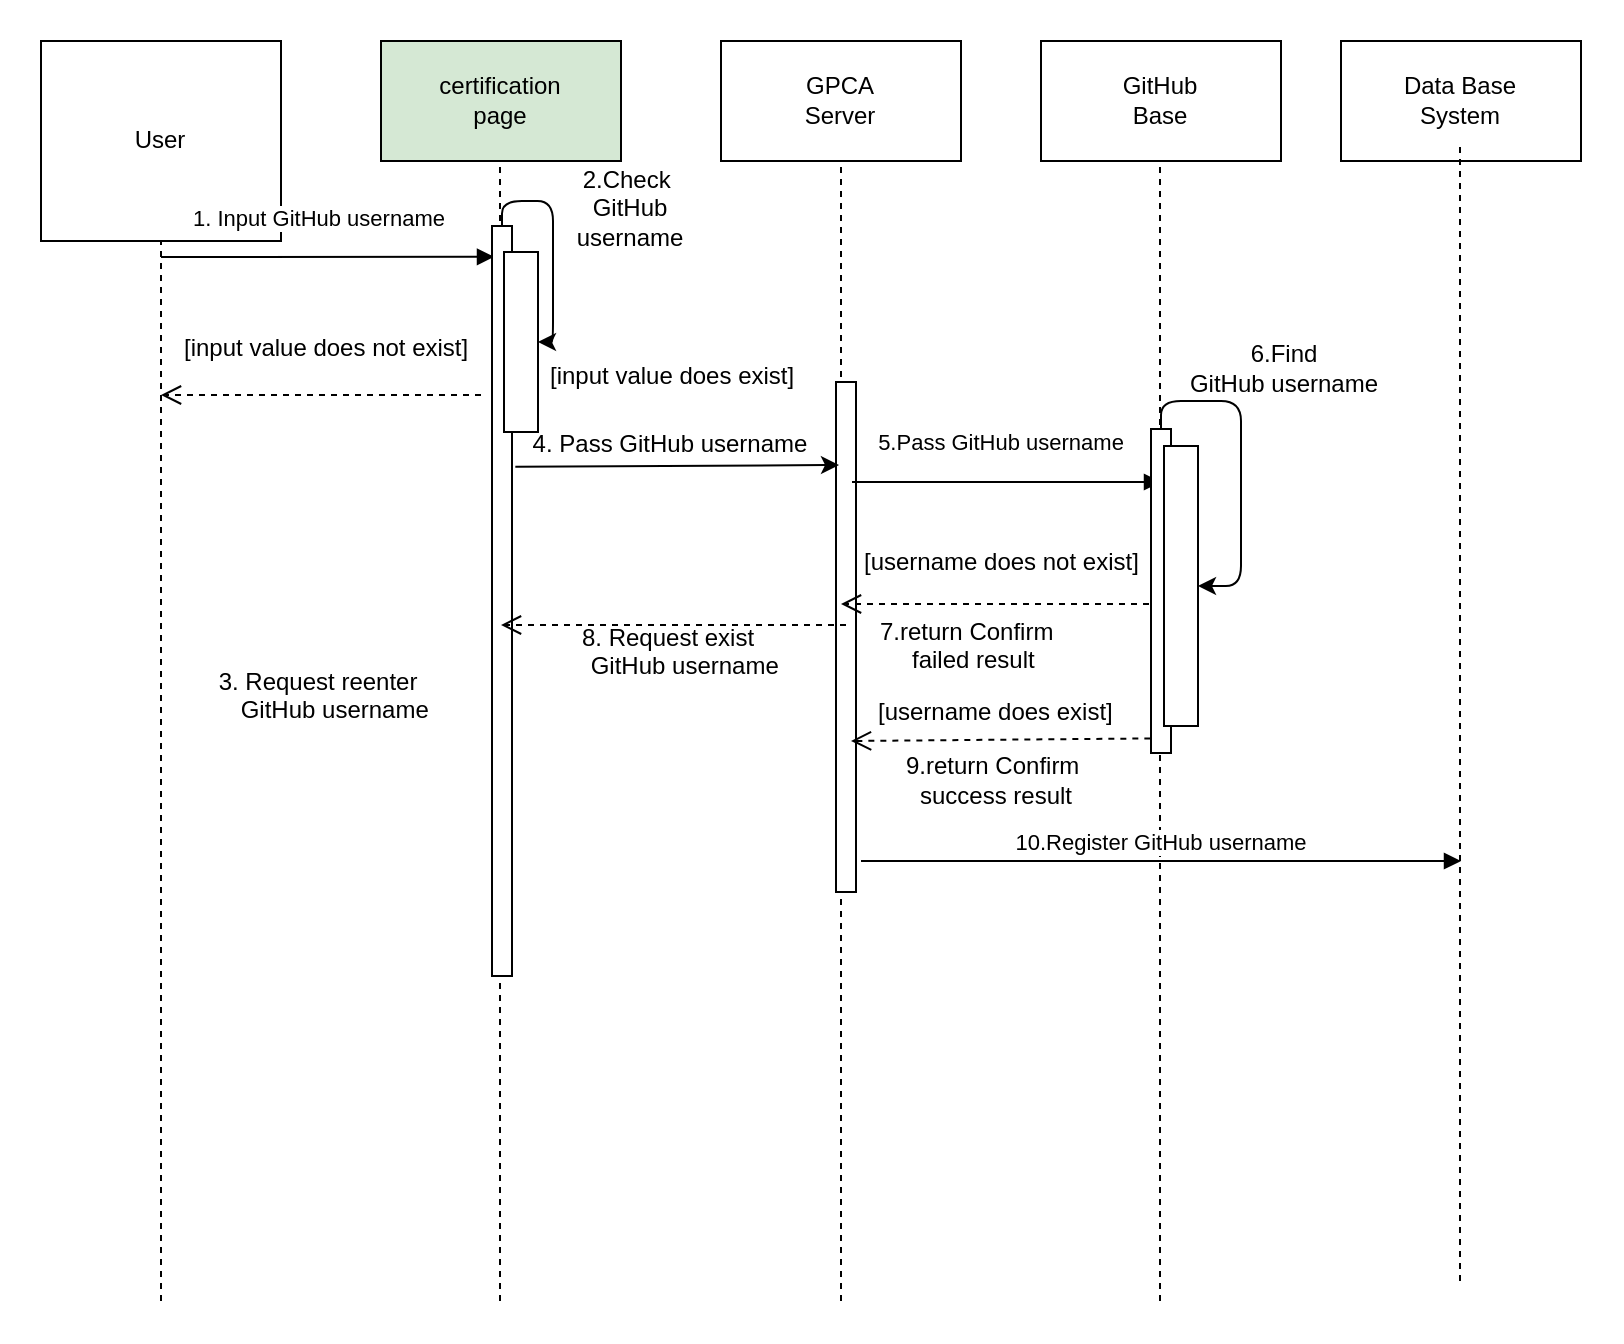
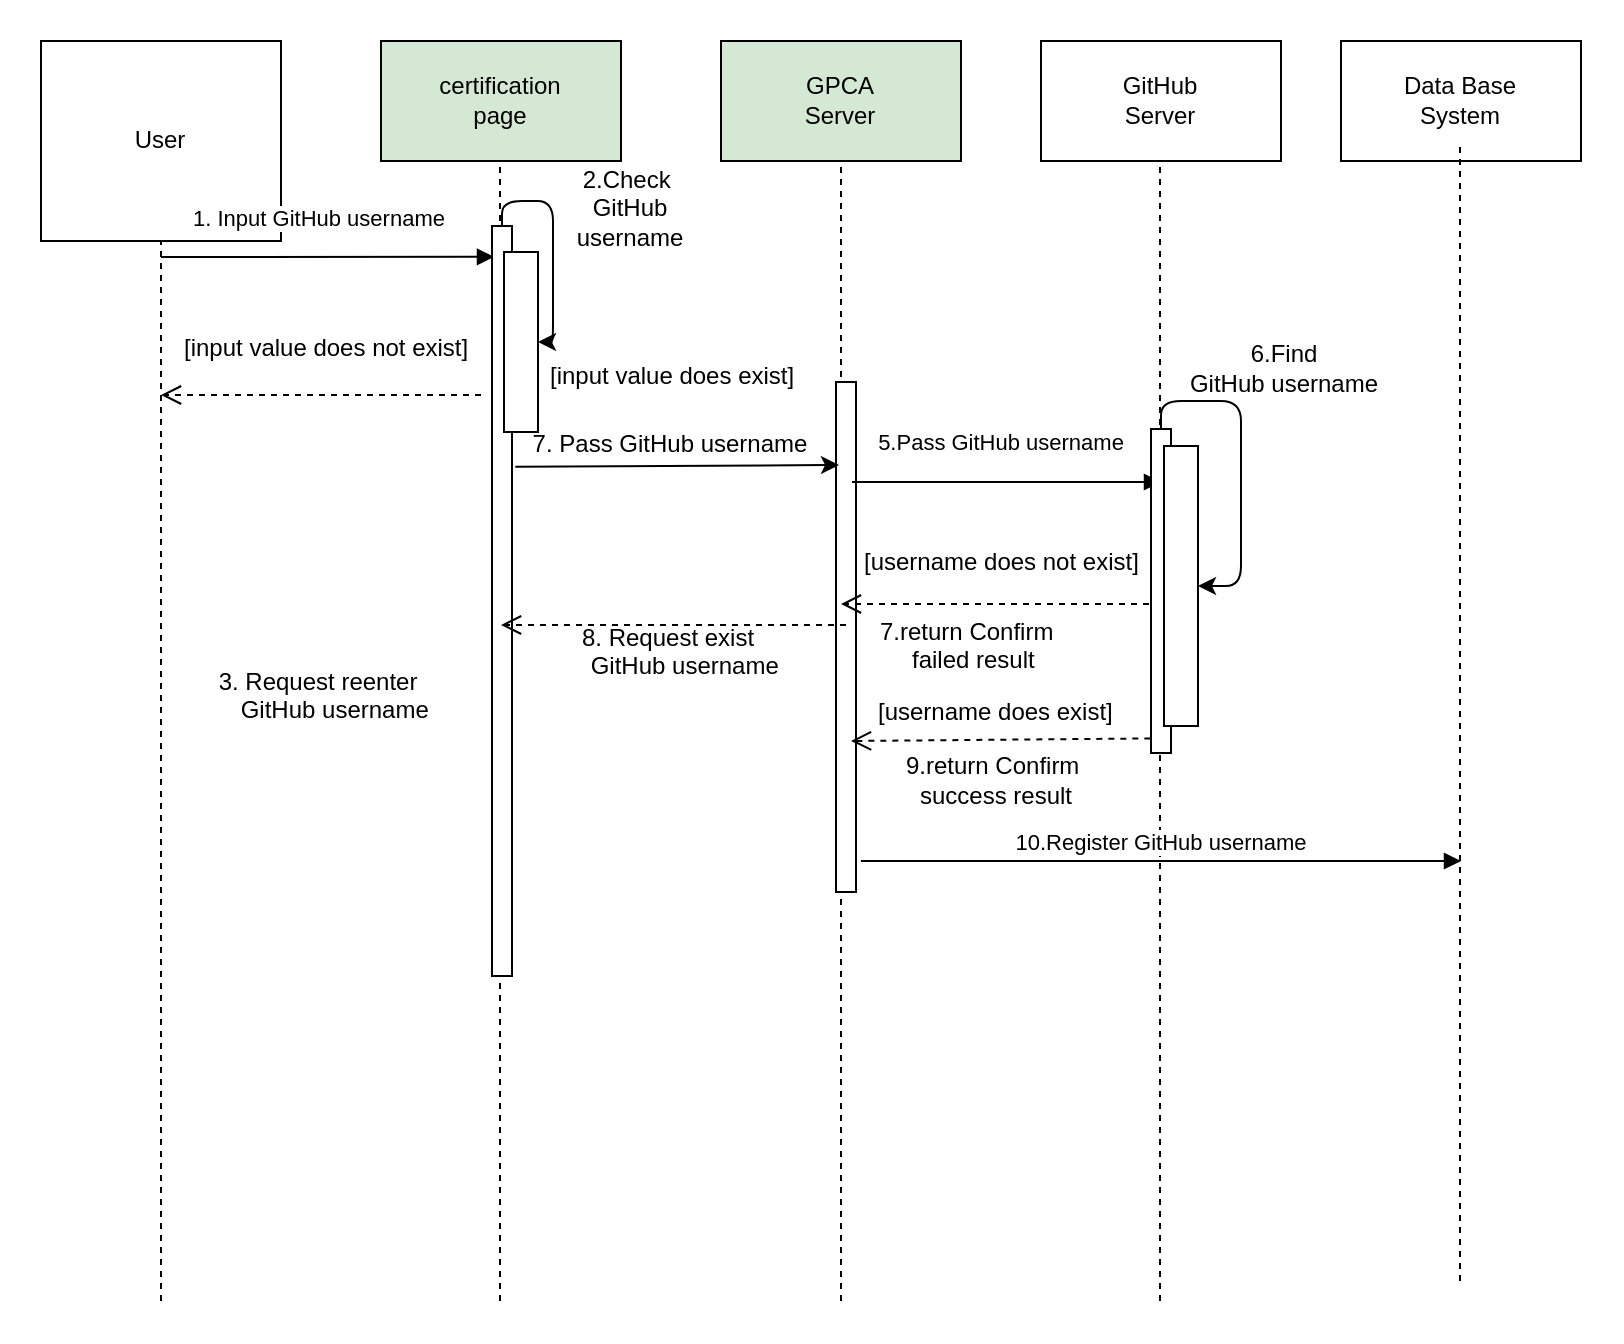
node "GPCA Server": fillcolor #ffffff -> #d5e8d4
node "GitHub Base": label "GitHub Base" -> "GitHub Server"
node "4. Pass GitHub username": label "4. Pass GitHub username" -> "7. Pass GitHub username"
